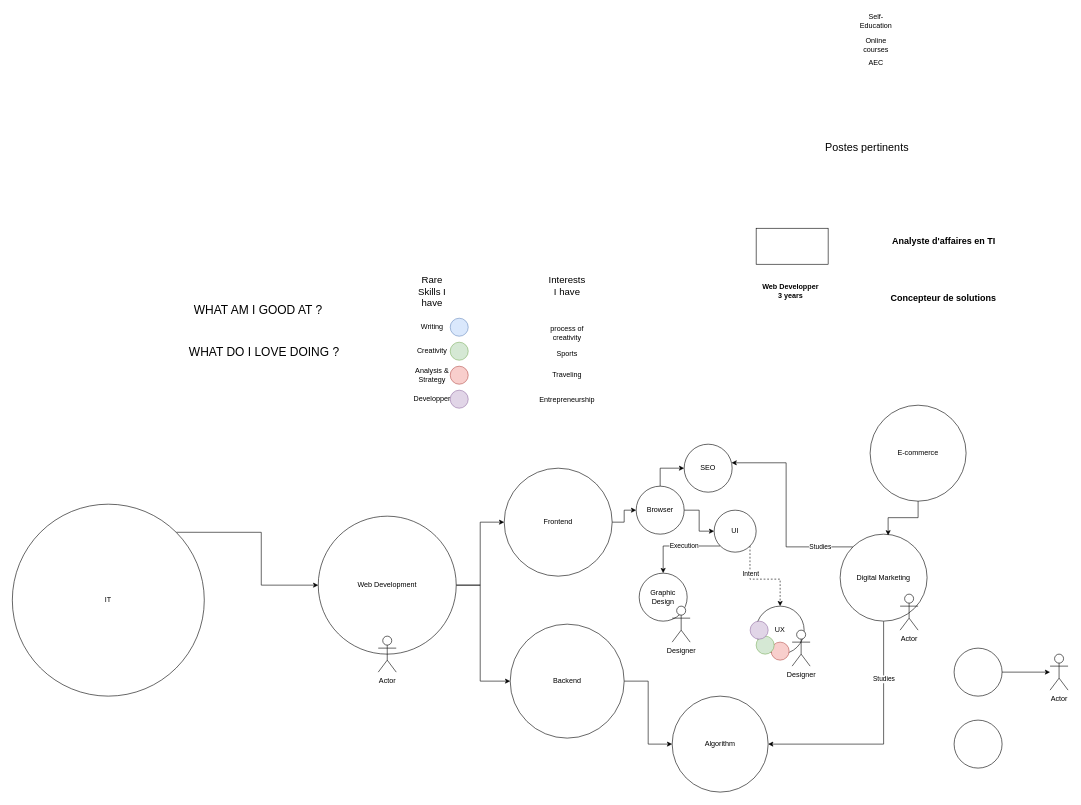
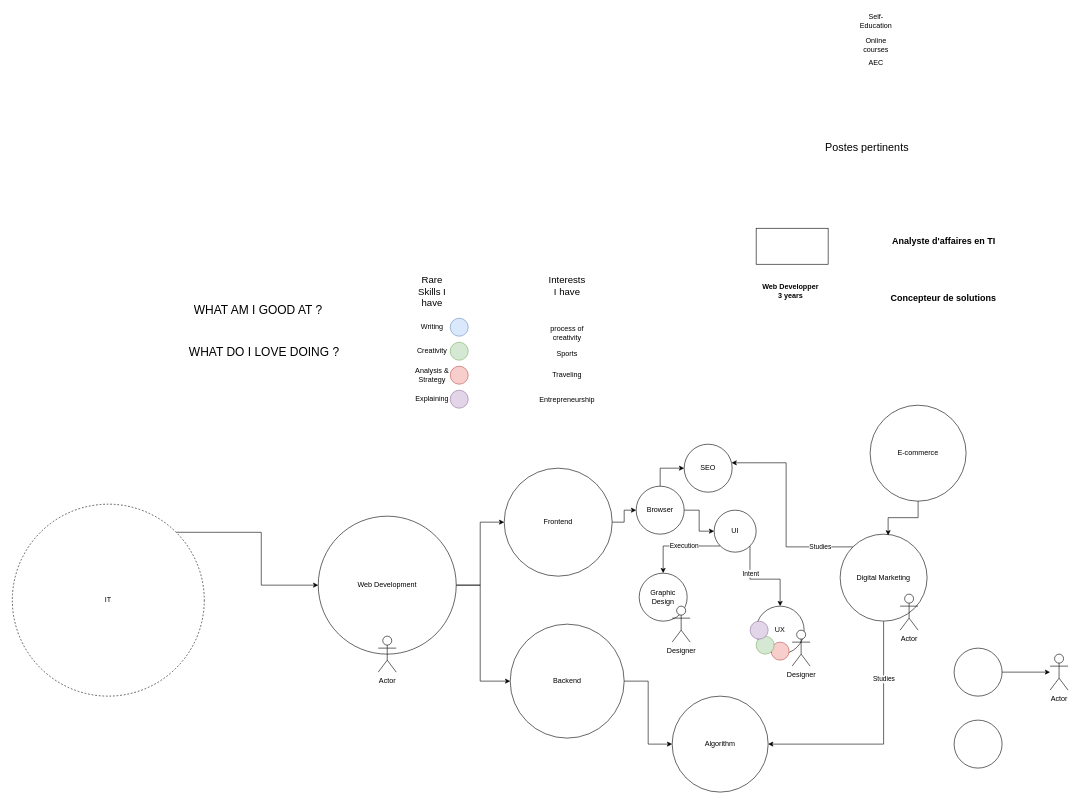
node "Developper": label "Developper" -> "Explaining"
edge "UI" -> "UX": style dashed -> solid
node "IT": style solid -> dashed
